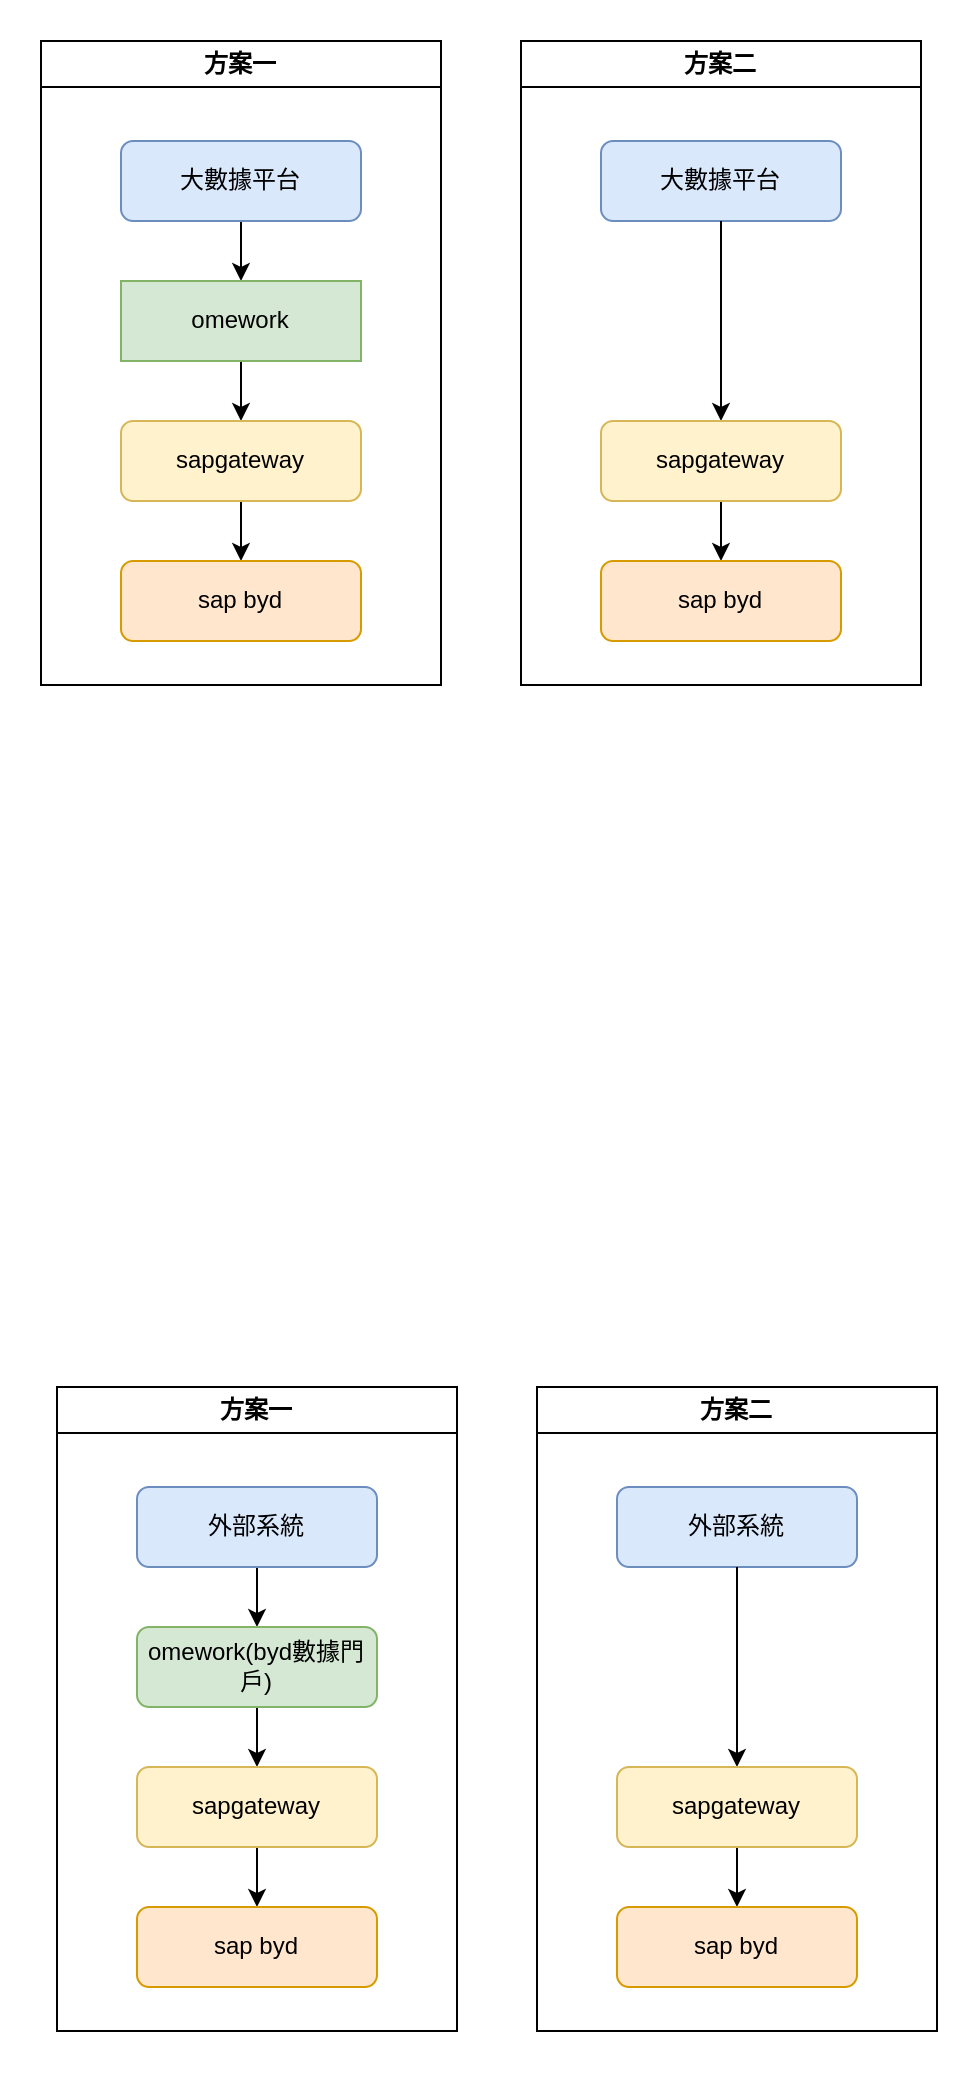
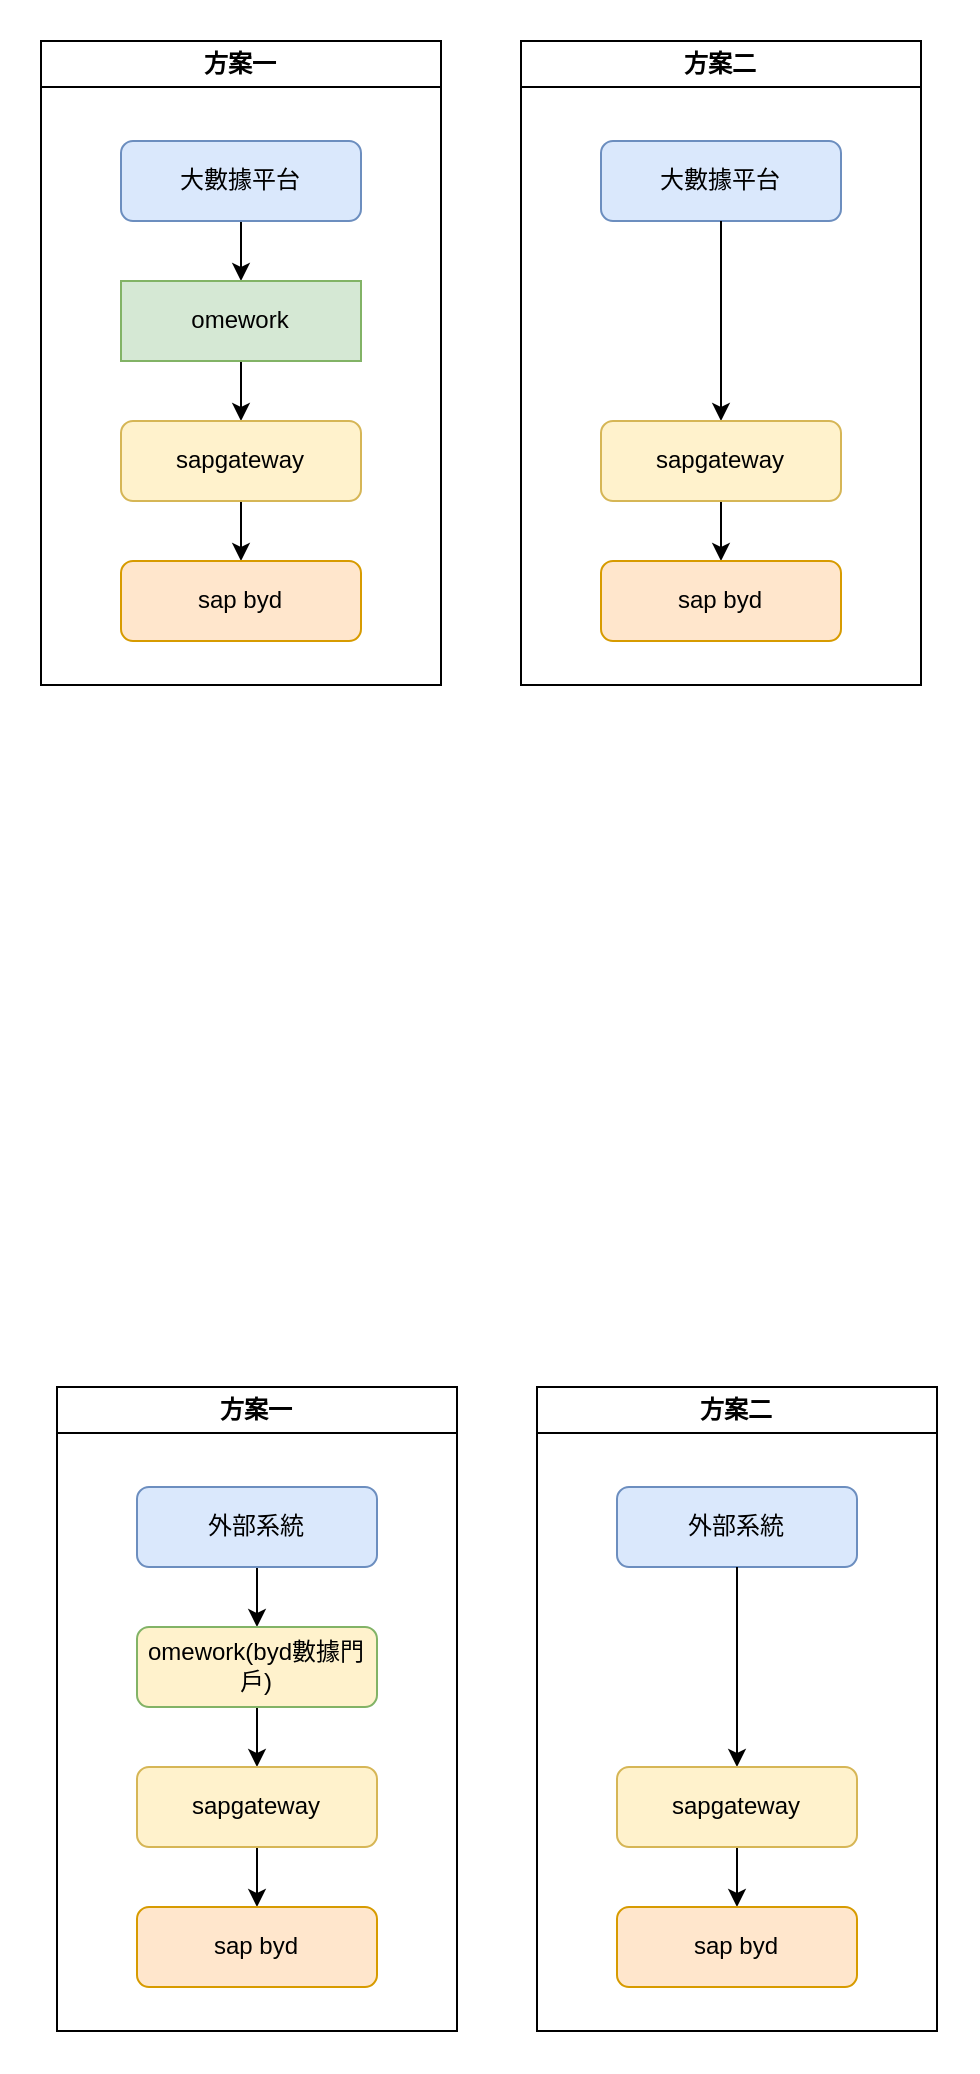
node "omework(byd數據門戶)": fillcolor #d5e8d4 -> #fff2cc
